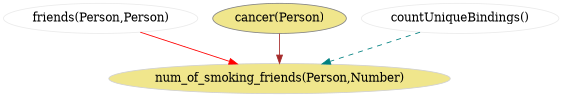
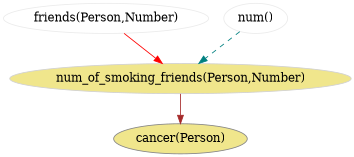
node "friends(Person,Person)": label "friends(Person,Person)" -> "friends(Person,Number)"
node "countUniqueBindings()": label "countUniqueBindings()" -> "num()"
edge "cancer(Person)" -> "num_of_smoking_friends(Person,Number)": reversed
